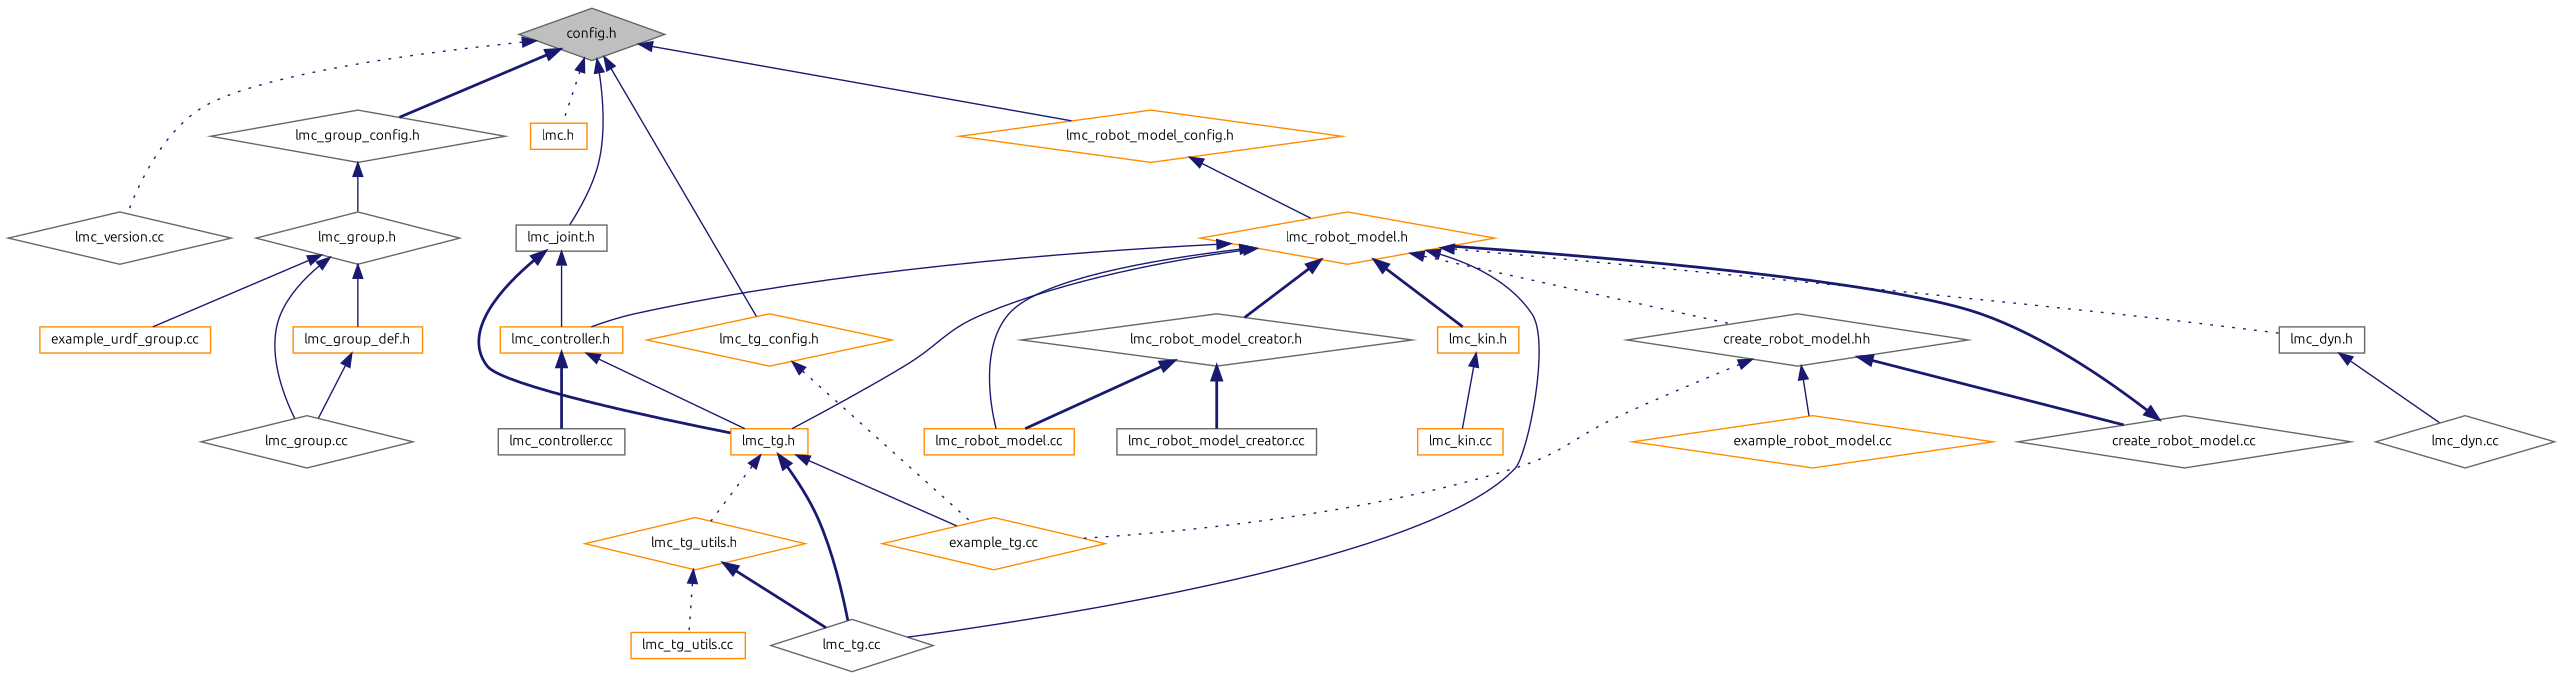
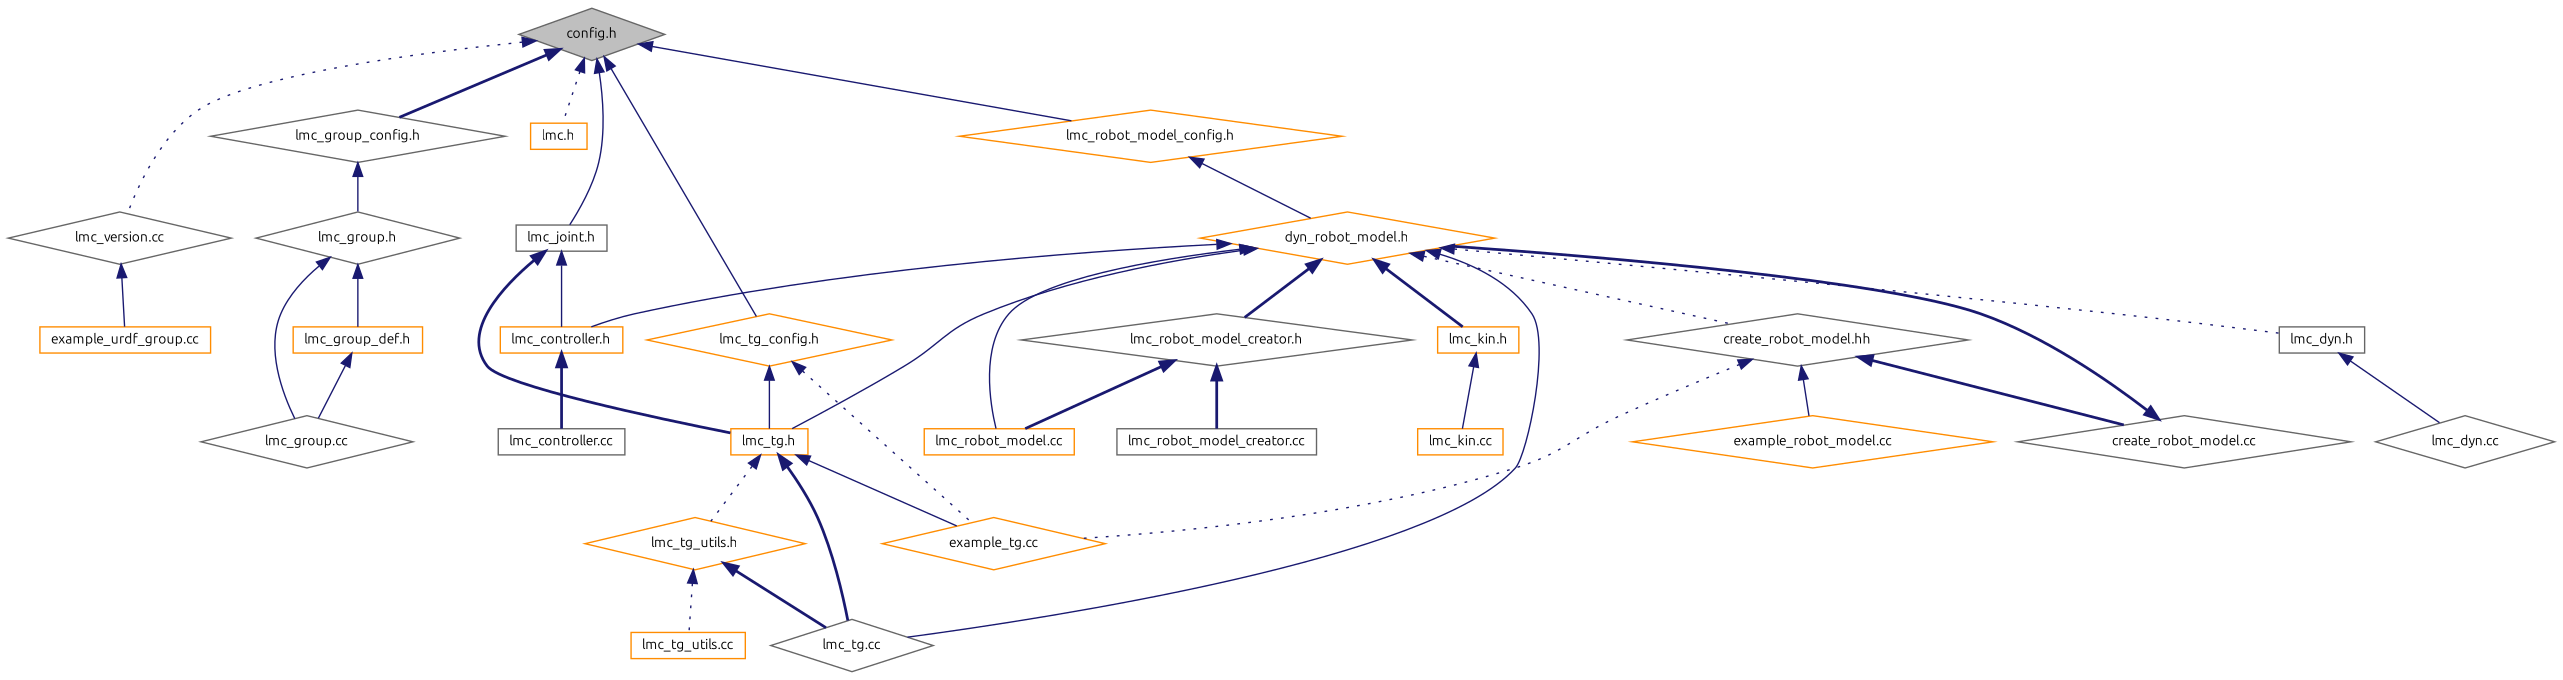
node "lmc_robot_model.h": label "lmc_robot_model.h" -> "dyn_robot_model.h"
edge "example_urdf_group.cc" -> "lmc_group.h": now "example_urdf_group.cc" -> "lmc_version.cc"
edge "lmc_tg.h" -> "lmc_controller.h": now "lmc_tg.h" -> "lmc_tg_config.h"
